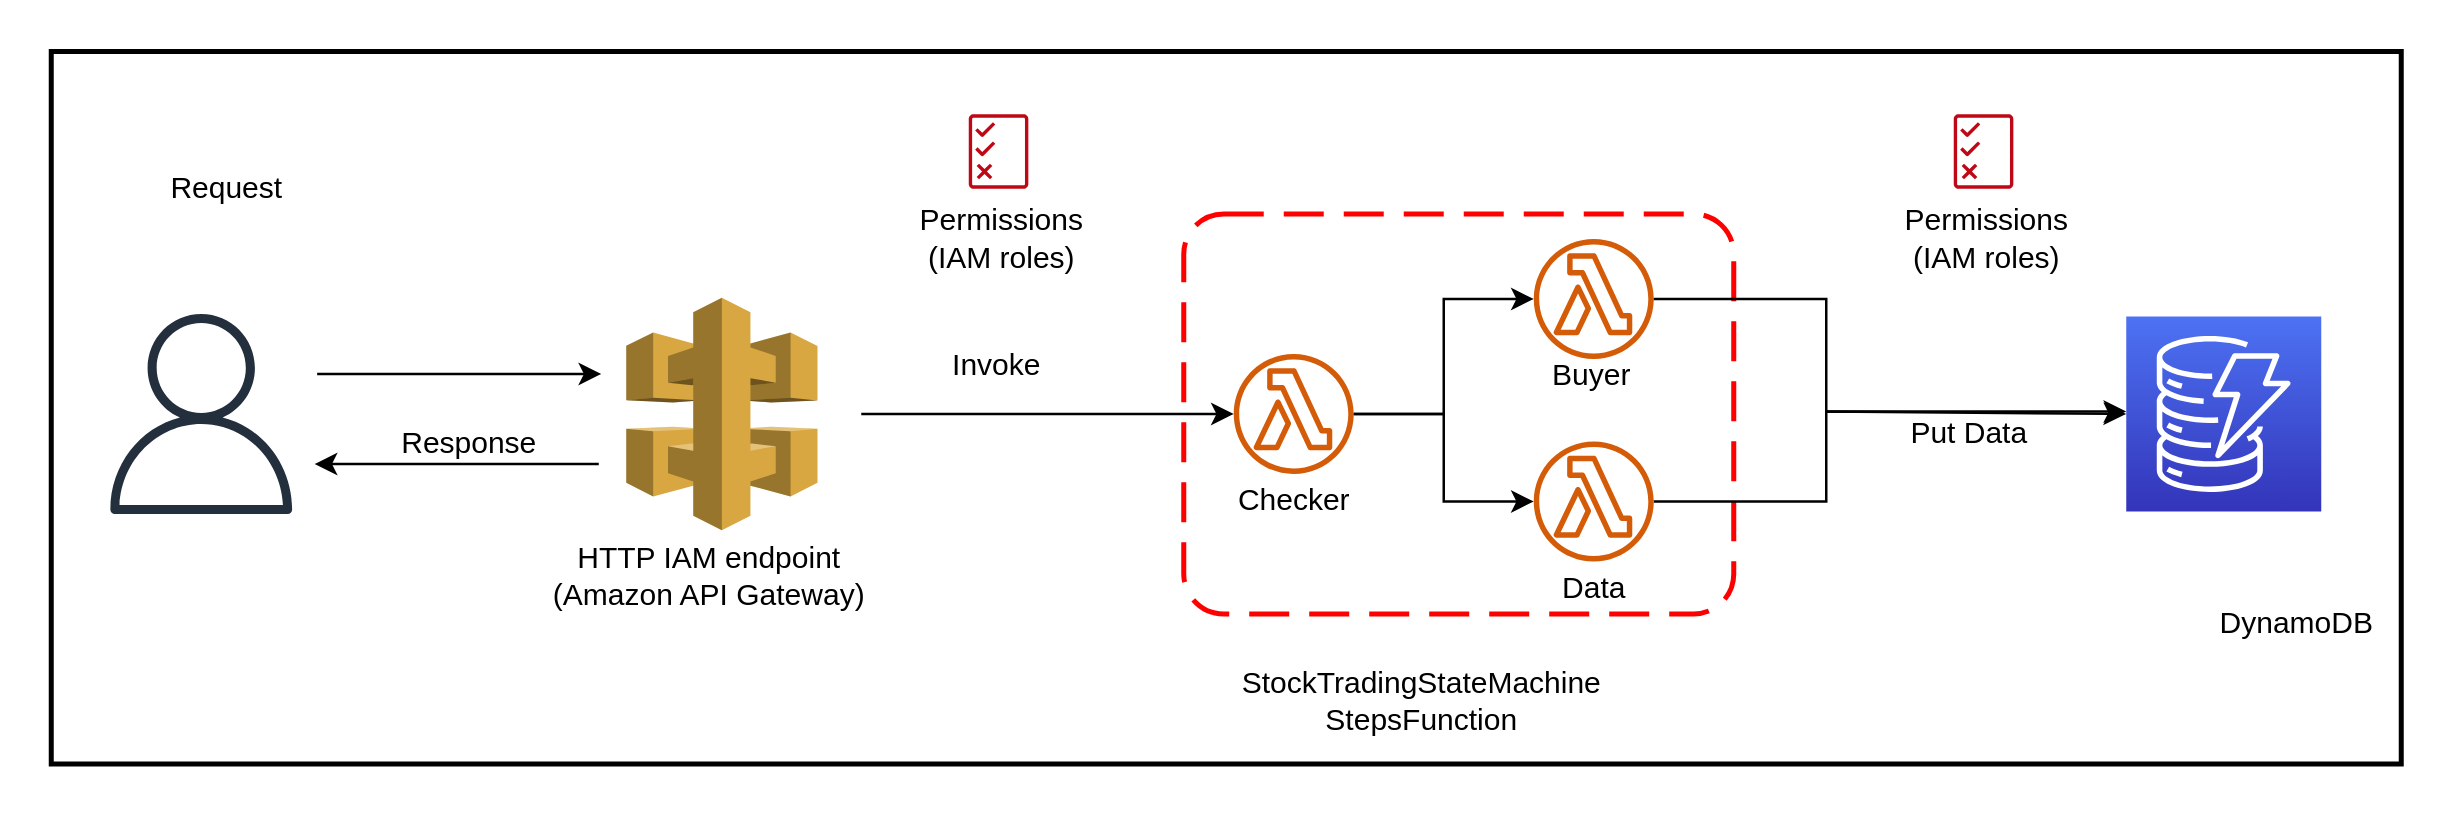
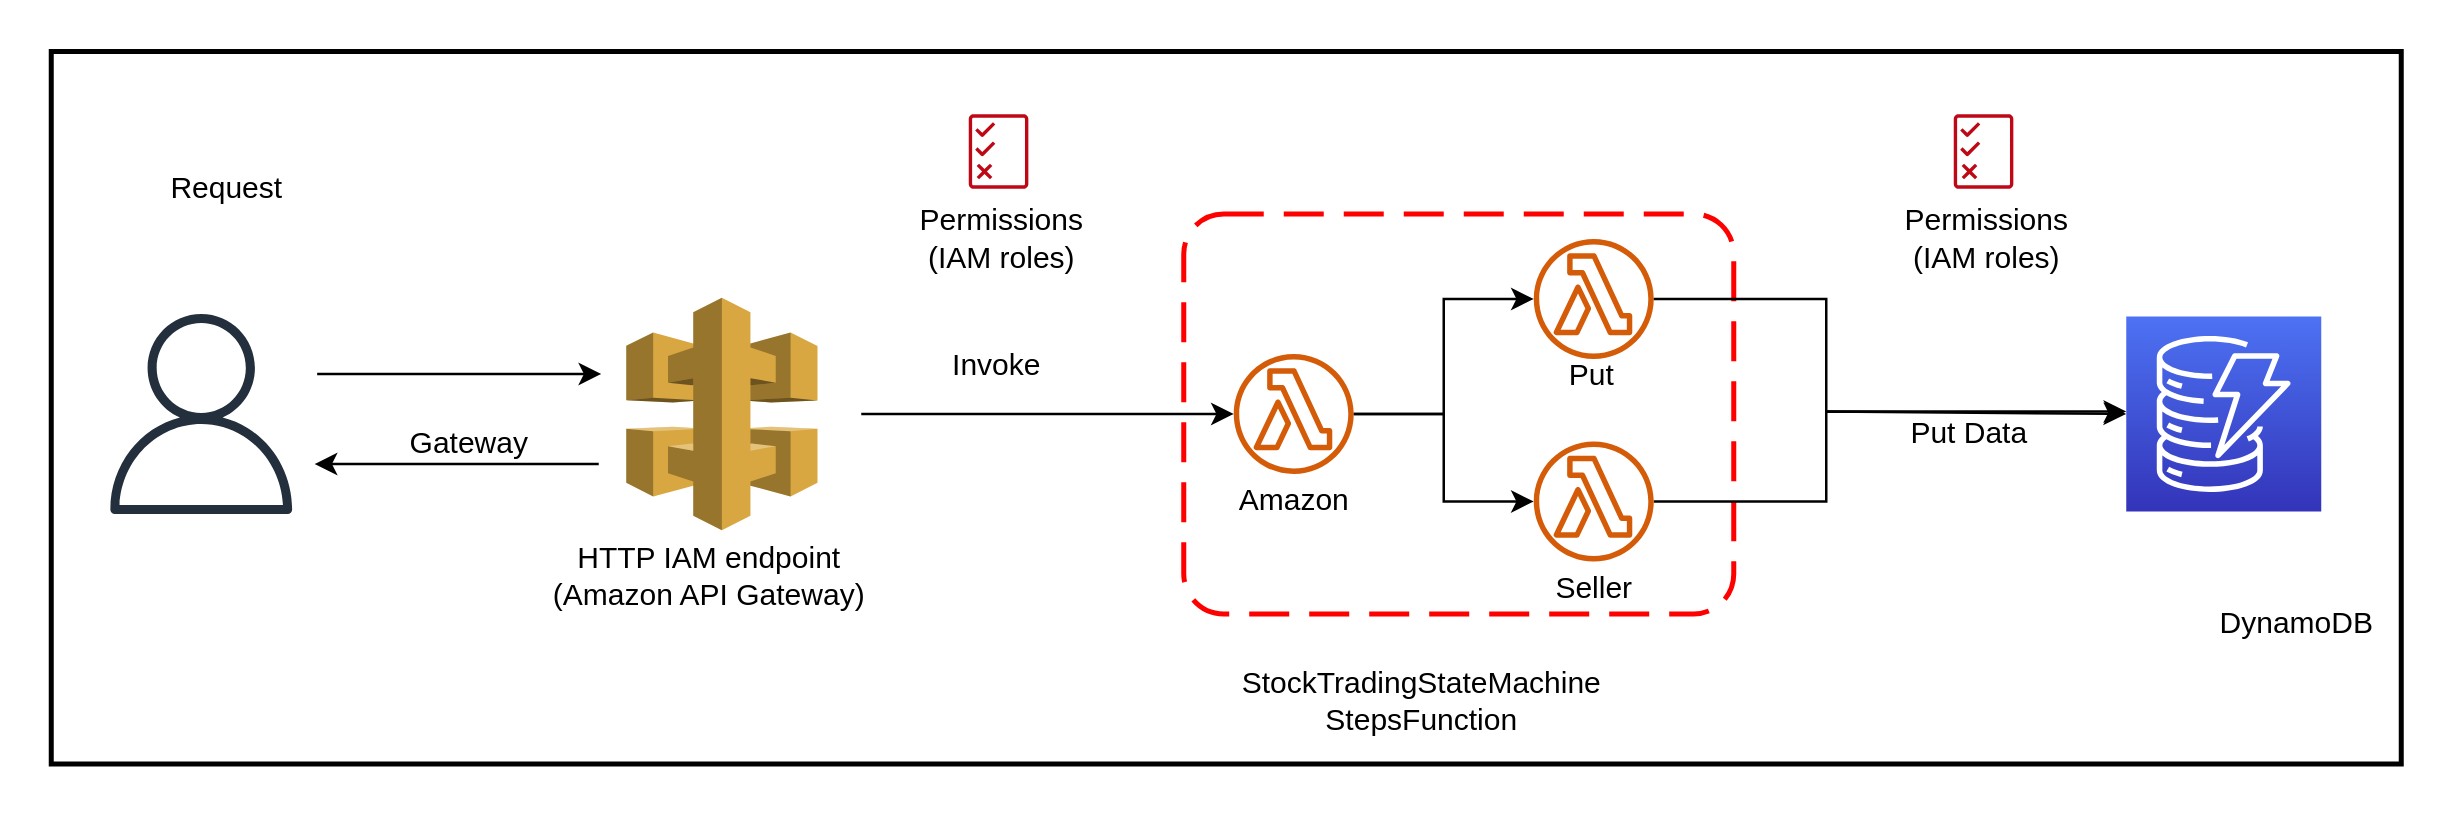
node "Buyer": label "Buyer" -> "Put"
node "Response": label "Response" -> "Gateway"
node "Checker": label "Checker" -> "Amazon"
node "Data": label "Data" -> "Seller"
